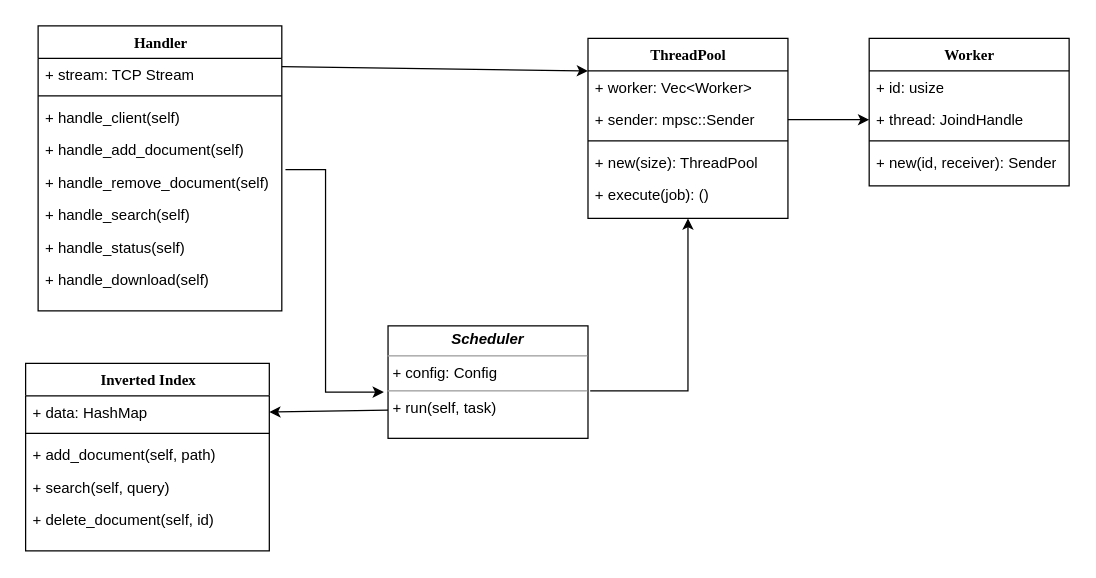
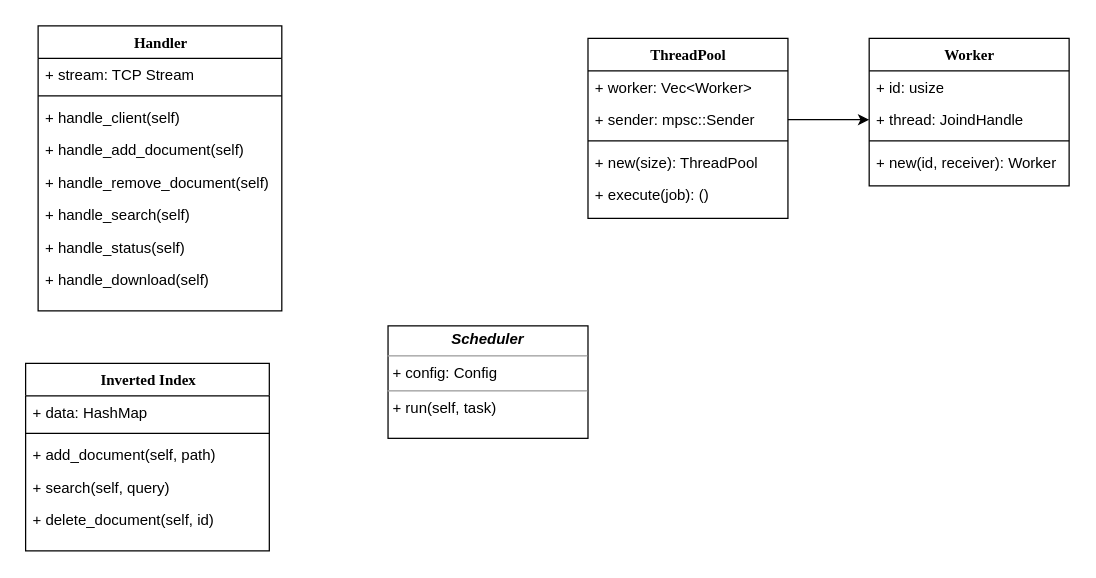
edge "Handler" -> "+ worker: Vec<Worker>": removed
node "+ new(id, receiver): Sender": label "+ new(id, receiver): Sender" -> "+ new(id, receiver): Worker"
edge "+ handle_remove_document(self)" -> "Scheduler + config: Config + run(self, task)": removed
edge "Scheduler + config: Config + run(self, task)" -> "ThreadPool": removed
edge "Scheduler + config: Config + run(self, task)" -> "+ data: HashMap": removed
